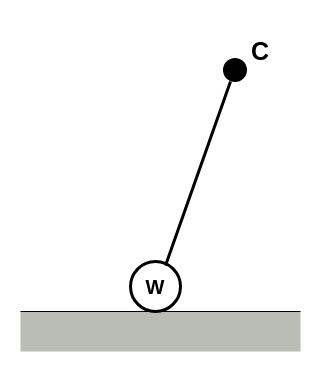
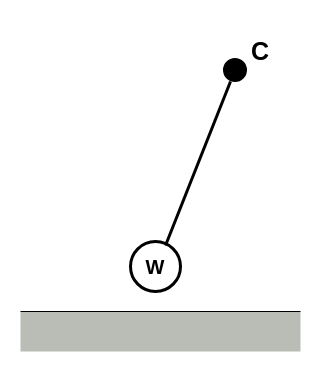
node "W": moved (156, 287) -> (156, 267)
